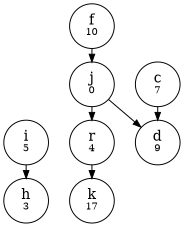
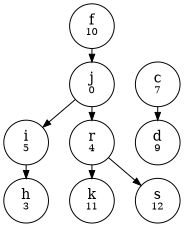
edge "j" -> "d": now "j" -> "i"
node "s": added
node "k": text "17" -> "11"
